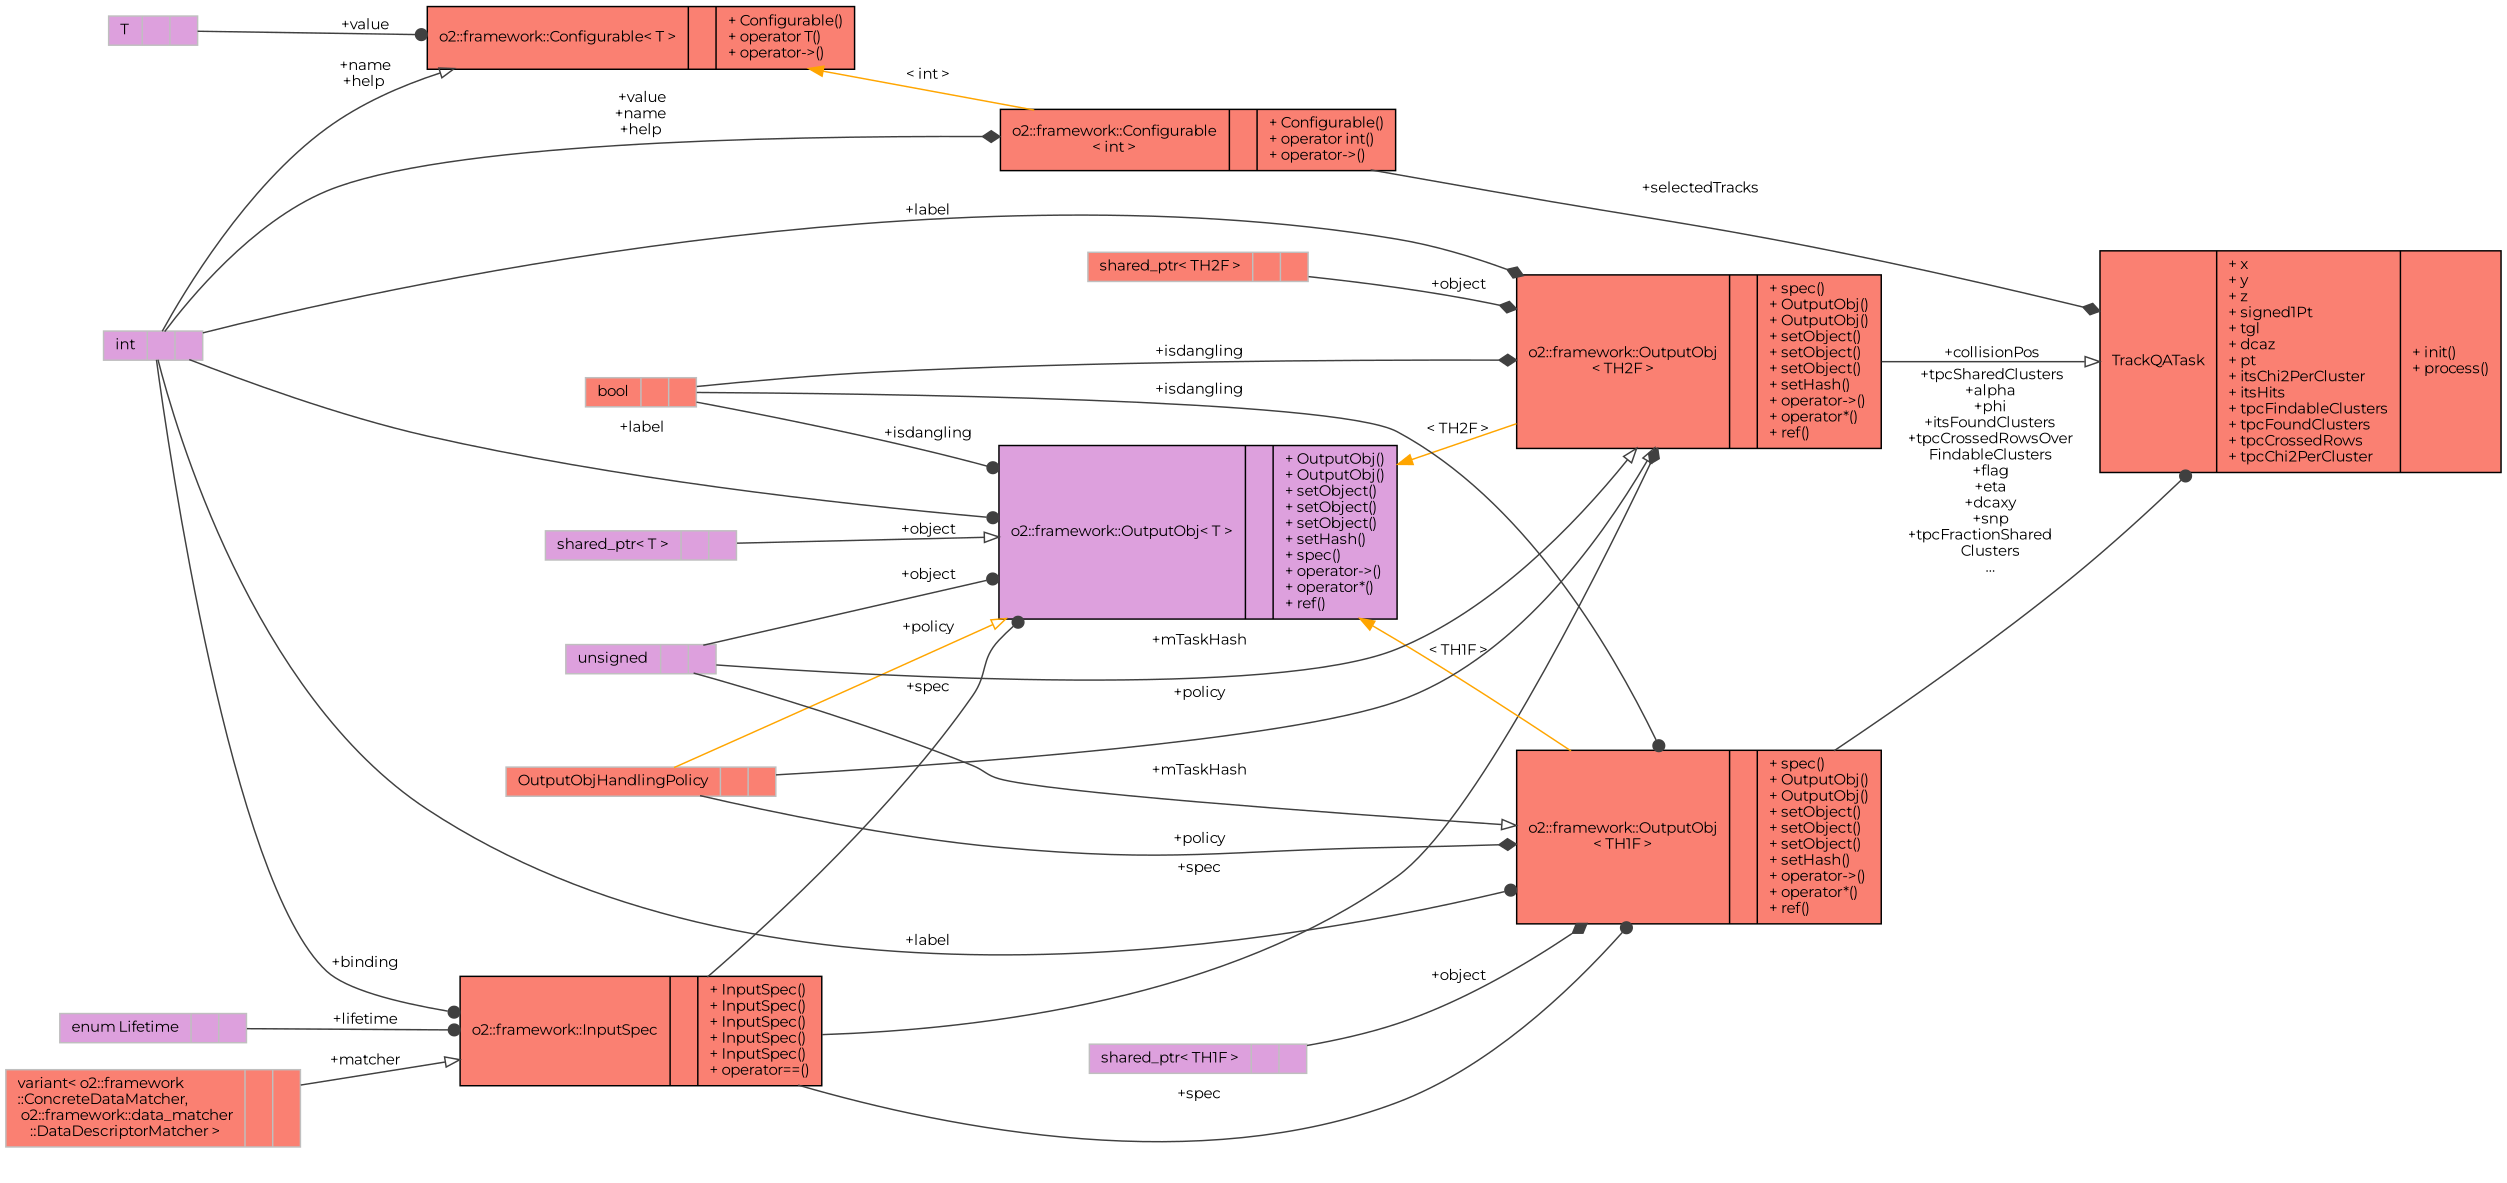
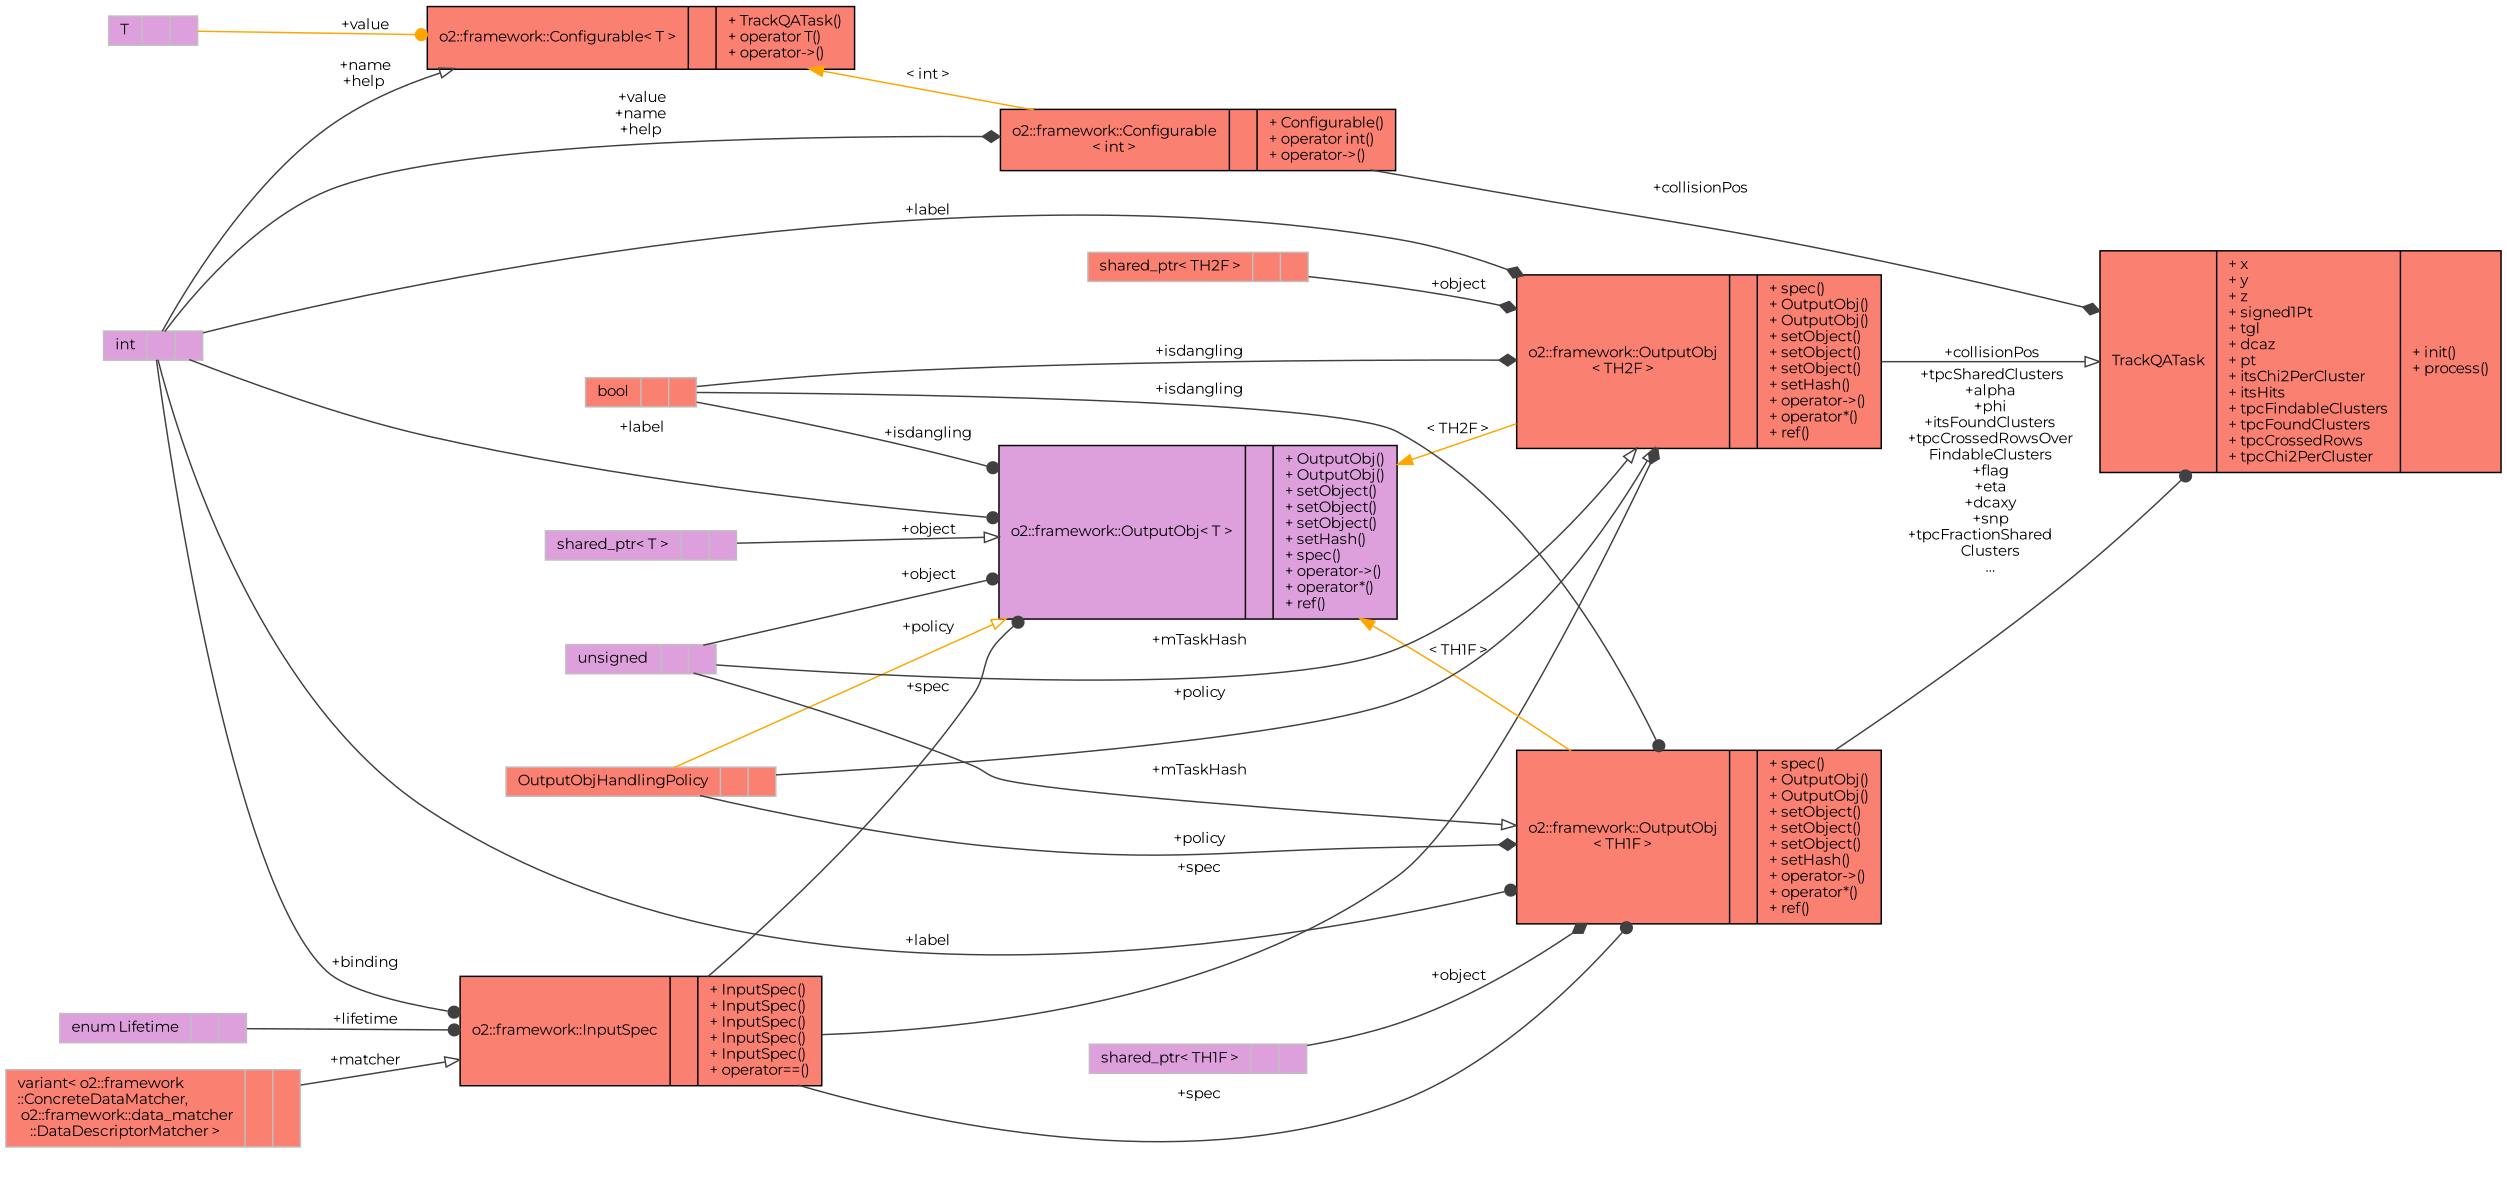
node "o2::framework::Configurable< T >": text "+ Configurable()" -> "+ TrackQATask()"
edge "T" -> "o2::framework::Configurable< T >": color grey25 -> orange
edge "o2::framework::Configurable" -> "TrackQATask": label " +selectedTracks" -> " +collisionPos"
